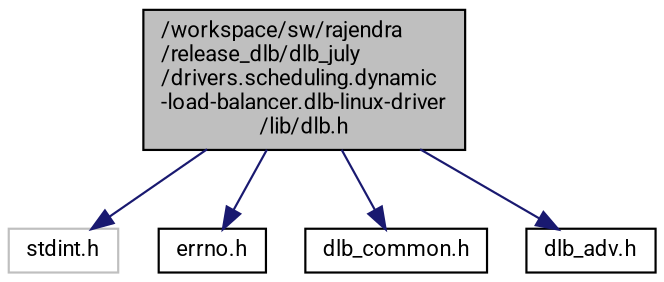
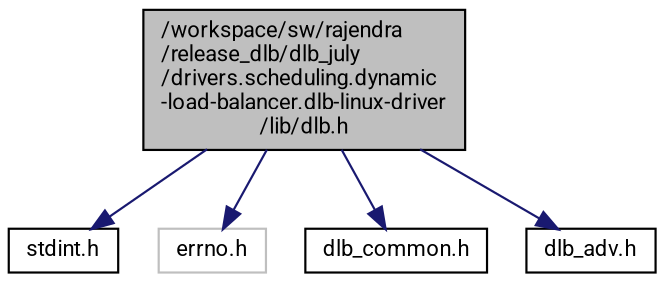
node "stdint.h": color grey75 -> black
node "errno.h": color black -> grey75
